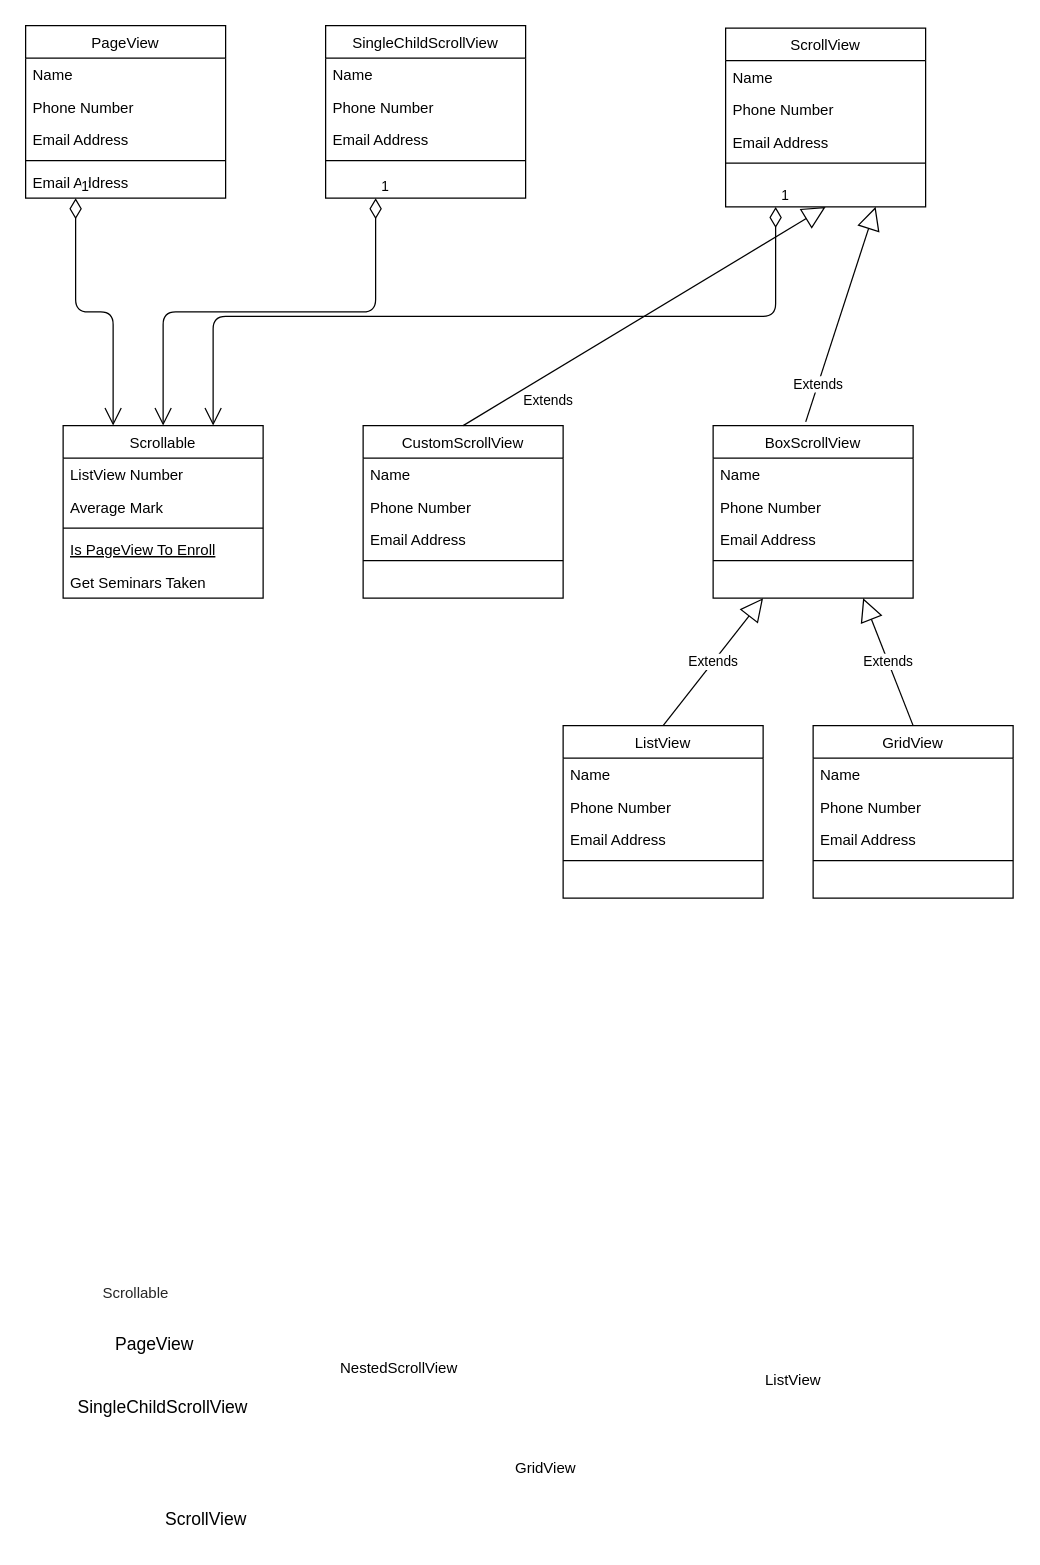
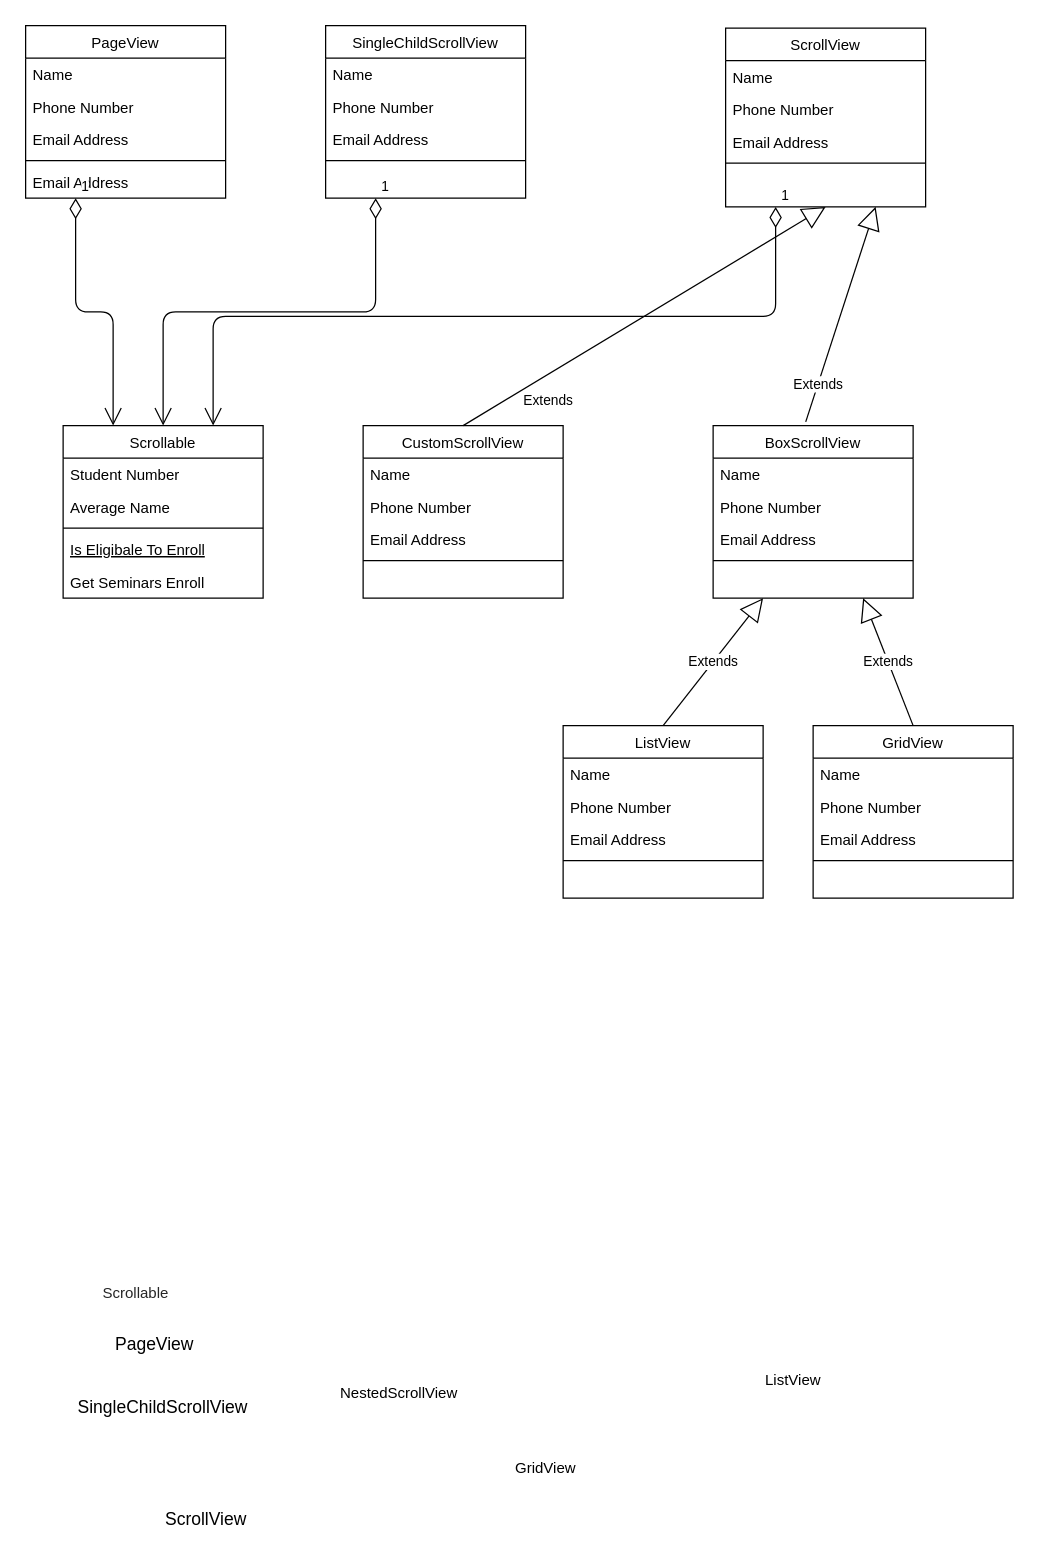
node "ListView Number": label "ListView Number" -> "Student Number"
node "Average Mark": label "Average Mark" -> "Average Name"
node "Is PageView To Enroll": label "Is PageView To Enroll" -> "Is Eligibale To Enroll"
node "Get Seminars Taken": label "Get Seminars Taken" -> "Get Seminars Enroll"
node "NestedScrollView": moved (413, 1369) -> (413, 1394)
